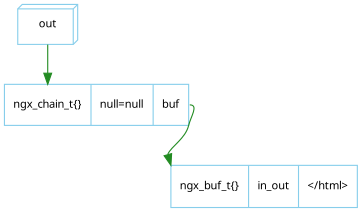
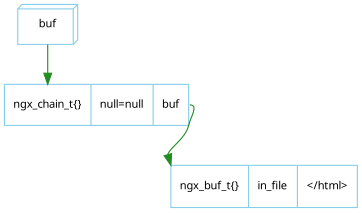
node "out": label "out" -> "buf"
node "ngx_buf_t{}": text "in_out" -> "in_file"
